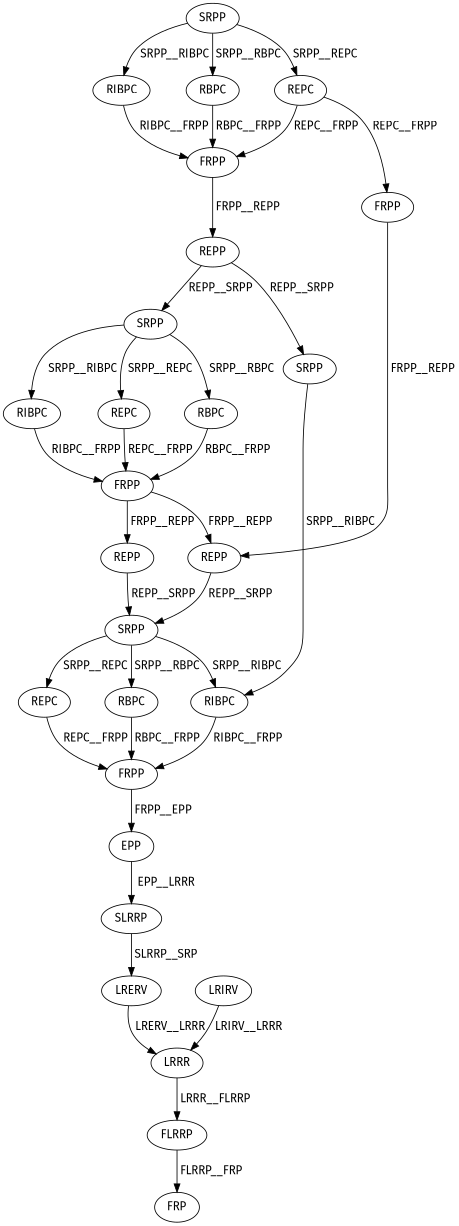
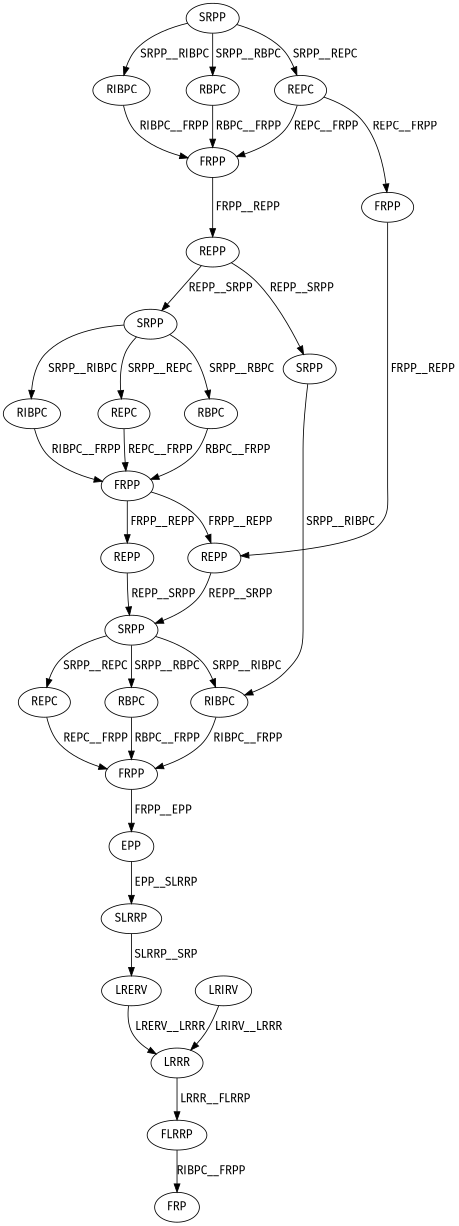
edge "EPP" -> "SLRRP": label " EPP__LRRR" -> " EPP__SLRRP"
edge "FLRRP" -> "FRP": label " FLRRP__FRP" -> " RIBPC__FRPP"
